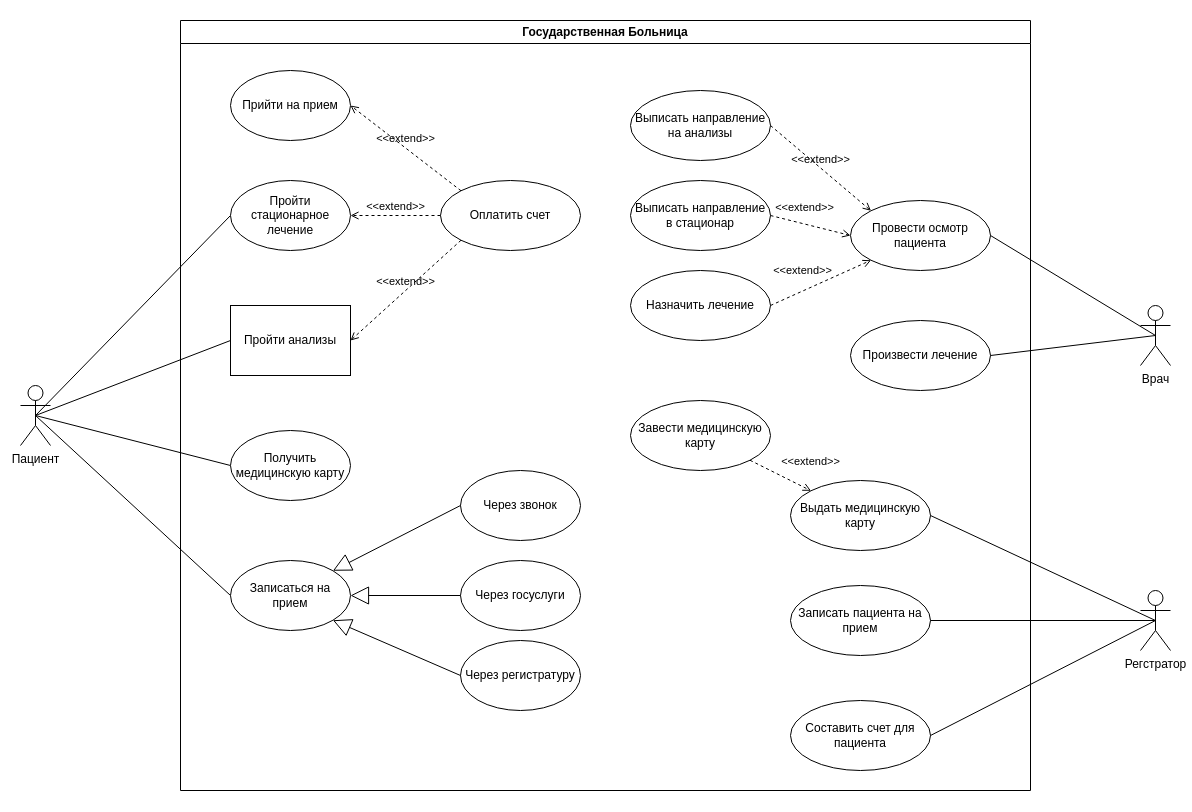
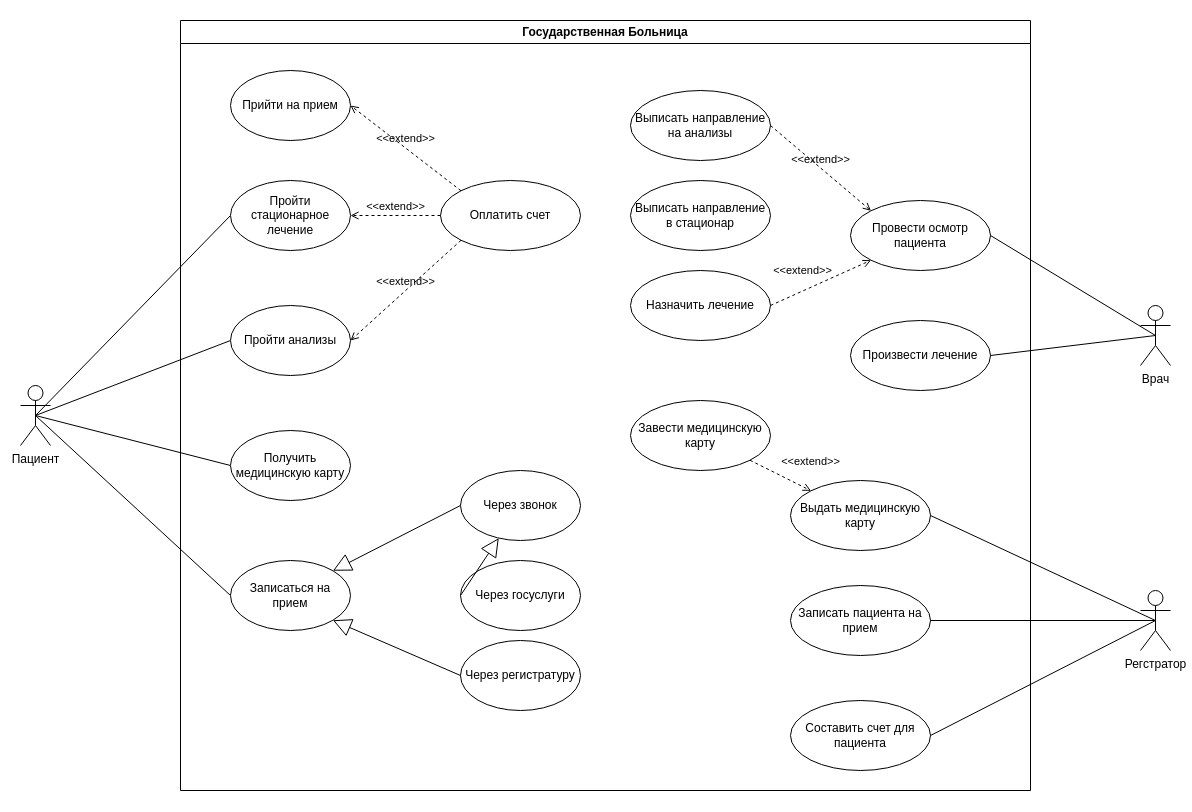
edge "Выписать направление в стационар" -> "Провести осмотр пациента": removed, label "<<extend>>"
node "Пройти анализы": shape rectangle -> ellipse
edge "Через госуслуги" -> "Записаться на прием": now "Через госуслуги" -> "Через звонок"
